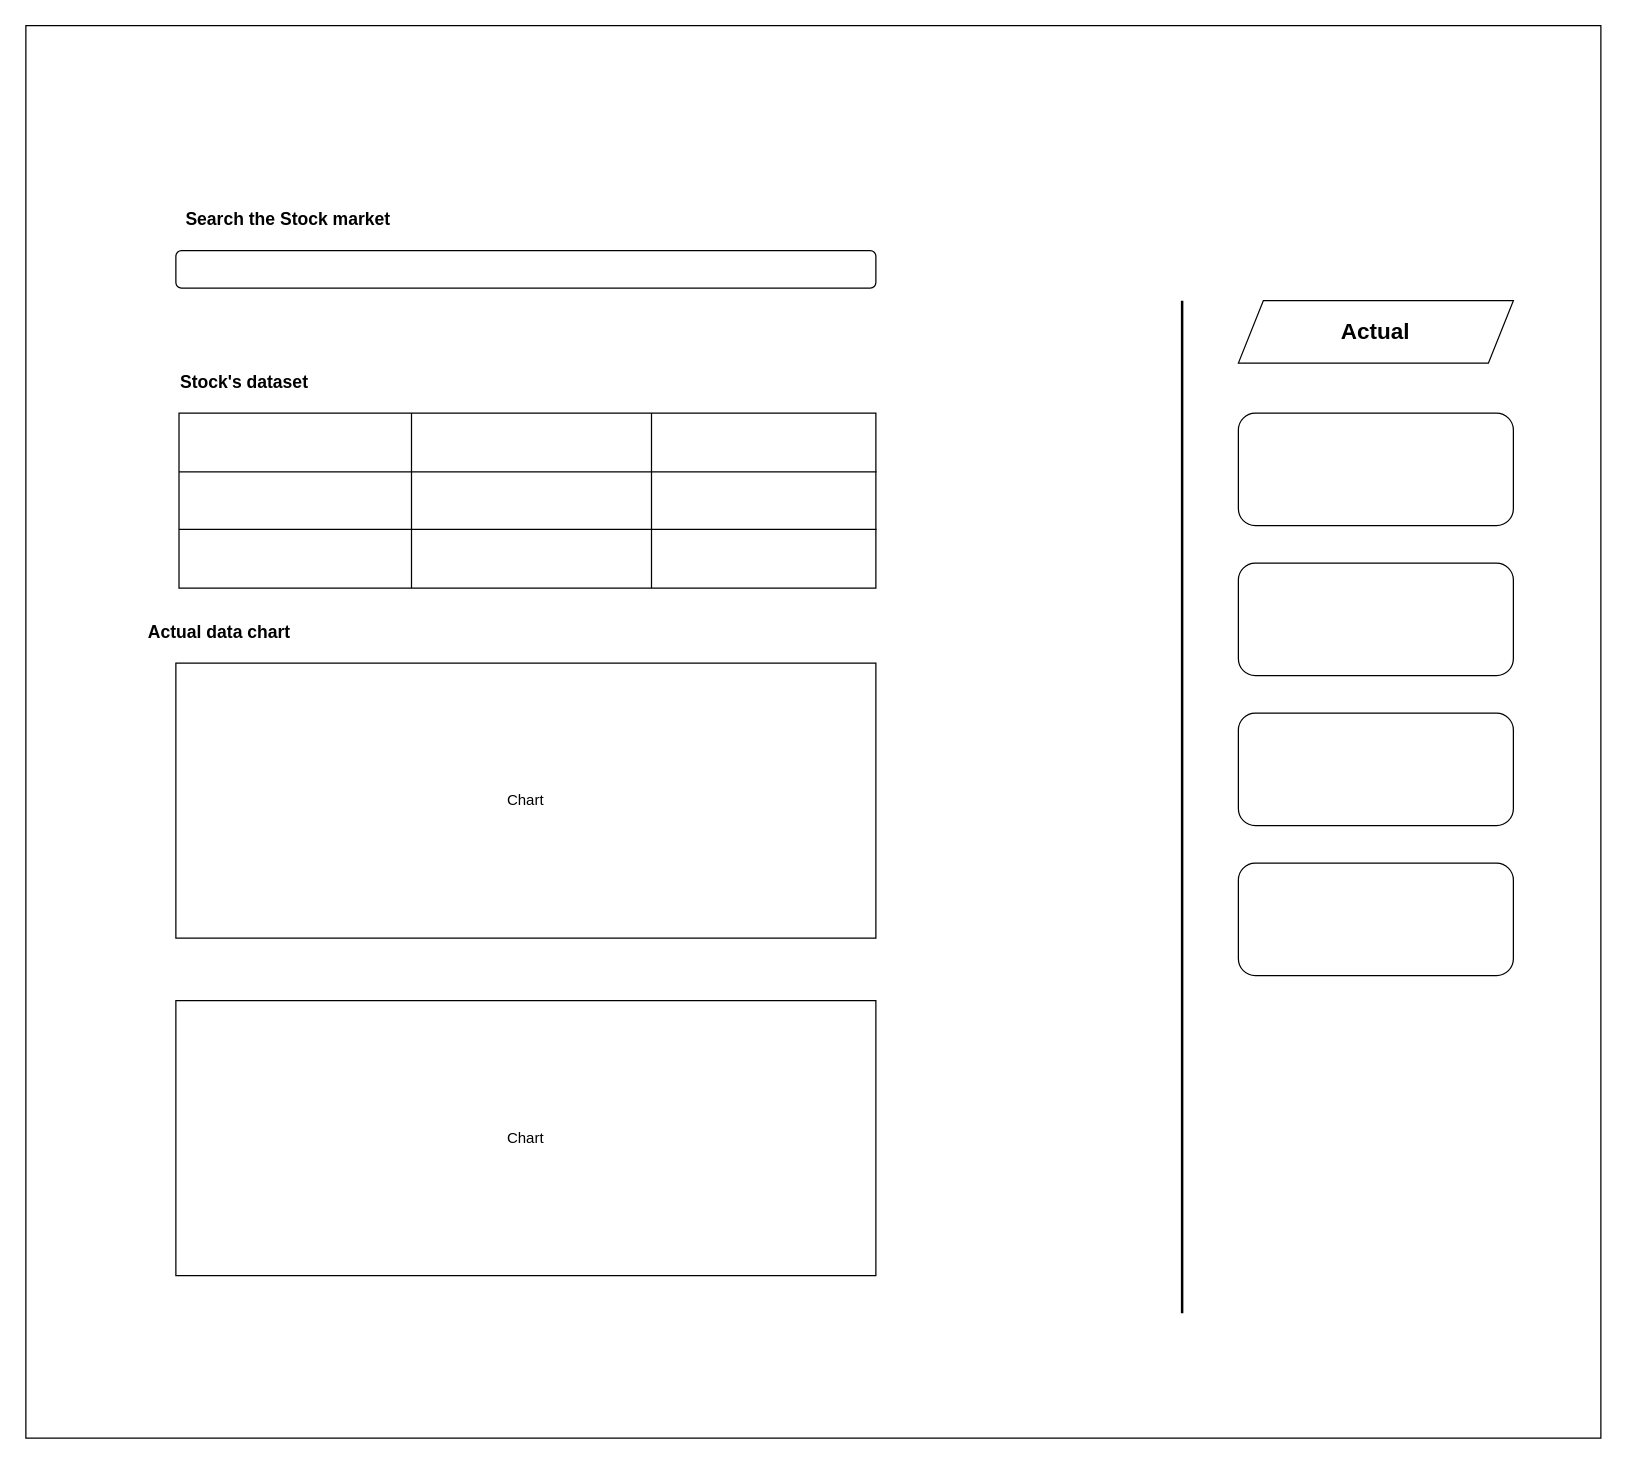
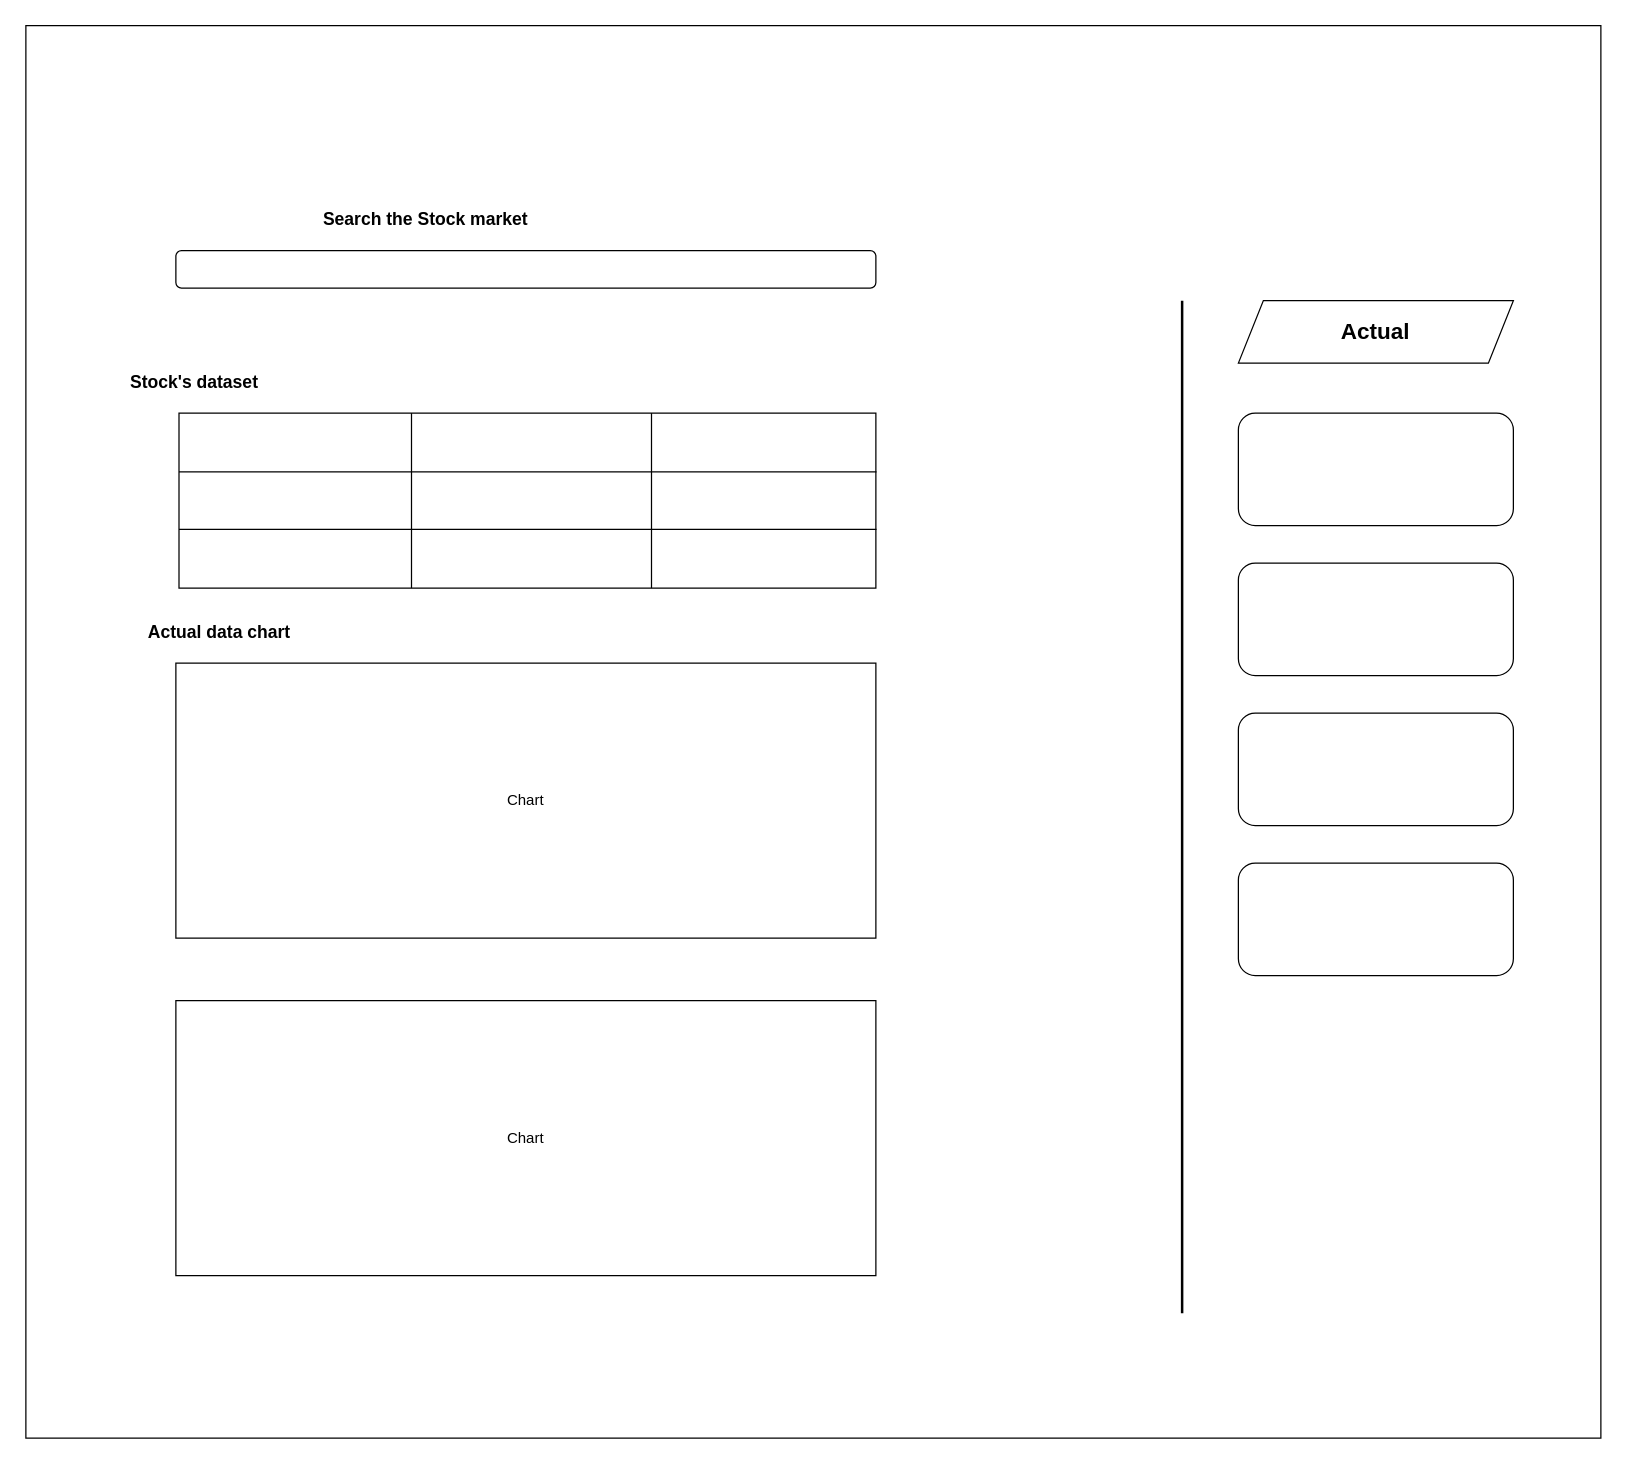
node "Search the Stock market": moved (288, 219) -> (426, 219)
node "Stock's dataset": moved (244, 382) -> (194, 382)
